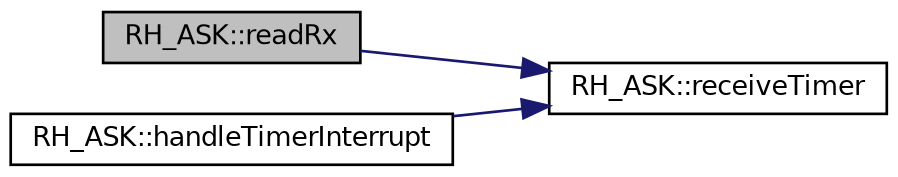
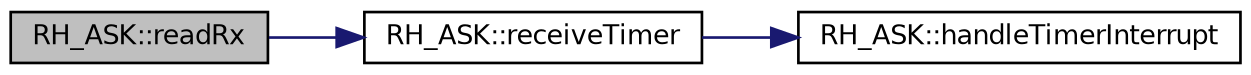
edge "RH_ASK::handleTimerInterrupt" -> "RH_ASK::receiveTimer": reversed
